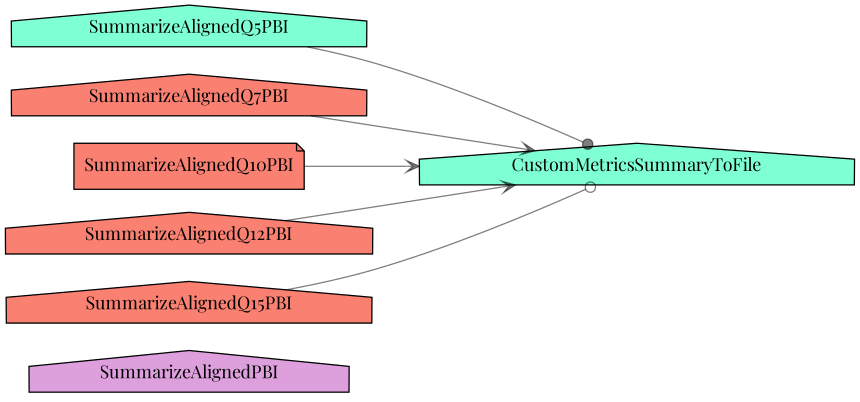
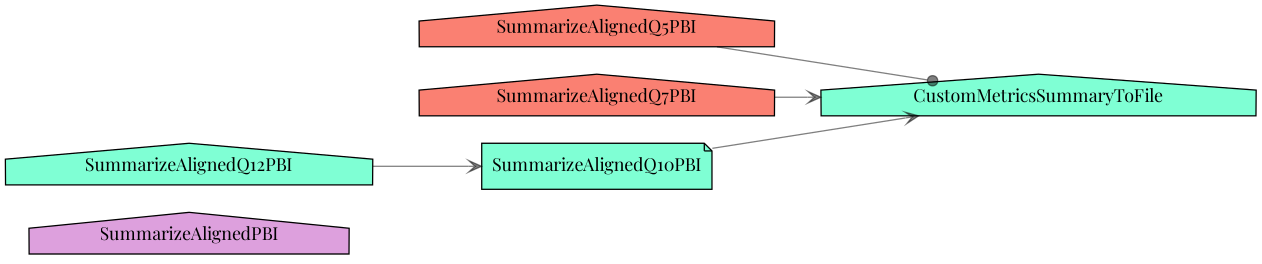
node "SummarizeAlignedQ5PBI": fillcolor aquamarine -> salmon
node "SummarizeAlignedQ10PBI": fillcolor salmon -> aquamarine
edge "SummarizeAlignedQ12PBI" -> "CustomMetricsSummaryToFile": now "SummarizeAlignedQ12PBI" -> "SummarizeAlignedQ10PBI"
node "SummarizeAlignedQ12PBI": fillcolor salmon -> aquamarine
node "SummarizeAlignedQ15PBI": removed
